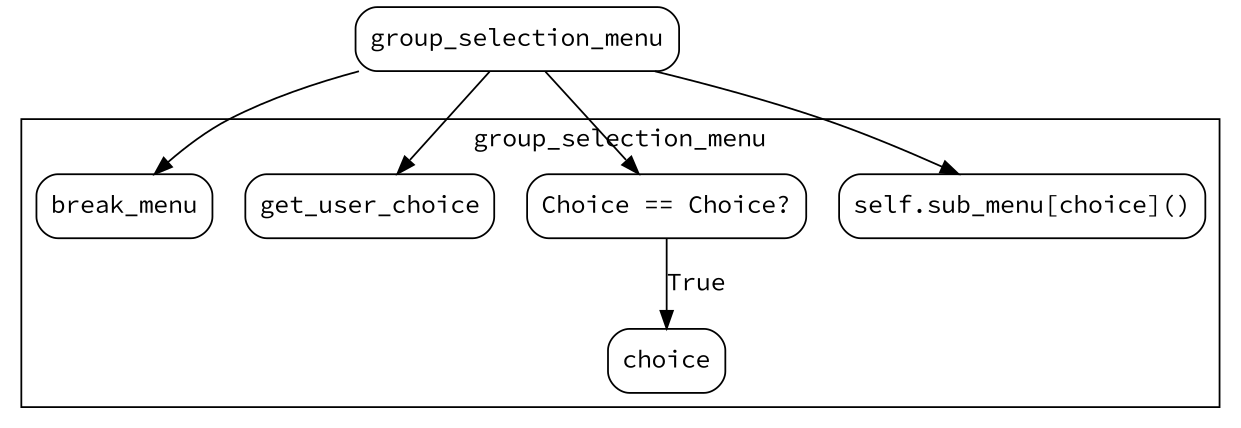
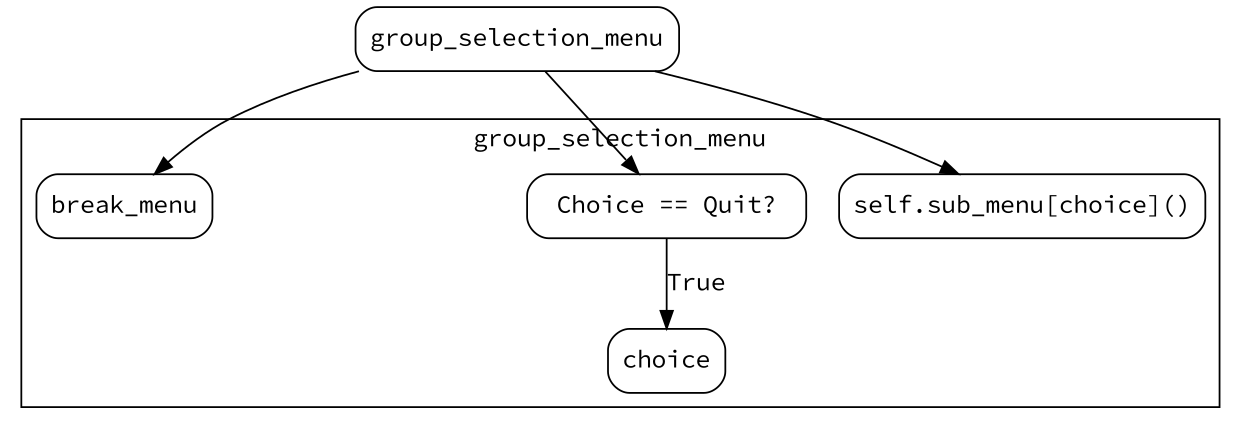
node "get_user_choice": removed
node "Choice == Choice?": label "Choice == Choice?" -> "Choice == Quit?"
